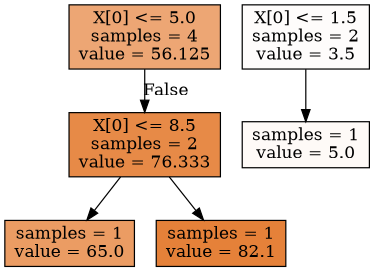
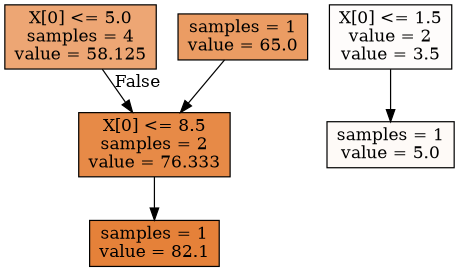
node "X[0] <= 5.0 samples = 4 value = 56.125": label "X[0] <= 5.0 samples = 4 value = 56.125" -> "X[0] <= 5.0 samples = 4 value = 58.125"
node "X[0] <= 1.5 samples = 2 value = 3.5": label "X[0] <= 1.5 samples = 2 value = 3.5" -> "X[0] <= 1.5 value = 2 value = 3.5"
edge "X[0] <= 8.5 samples = 2 value = 76.333" -> "samples = 1 value = 65.0": reversed
